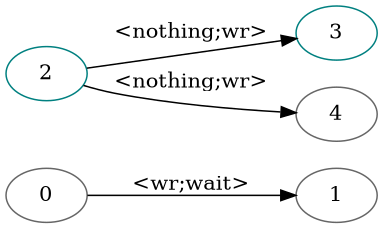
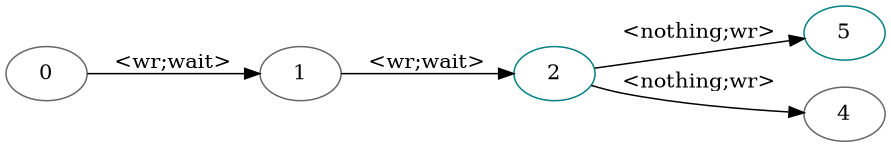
node "3": label "3" -> "5"
edge "1" -> "2": added, label "<wr;wait>"
